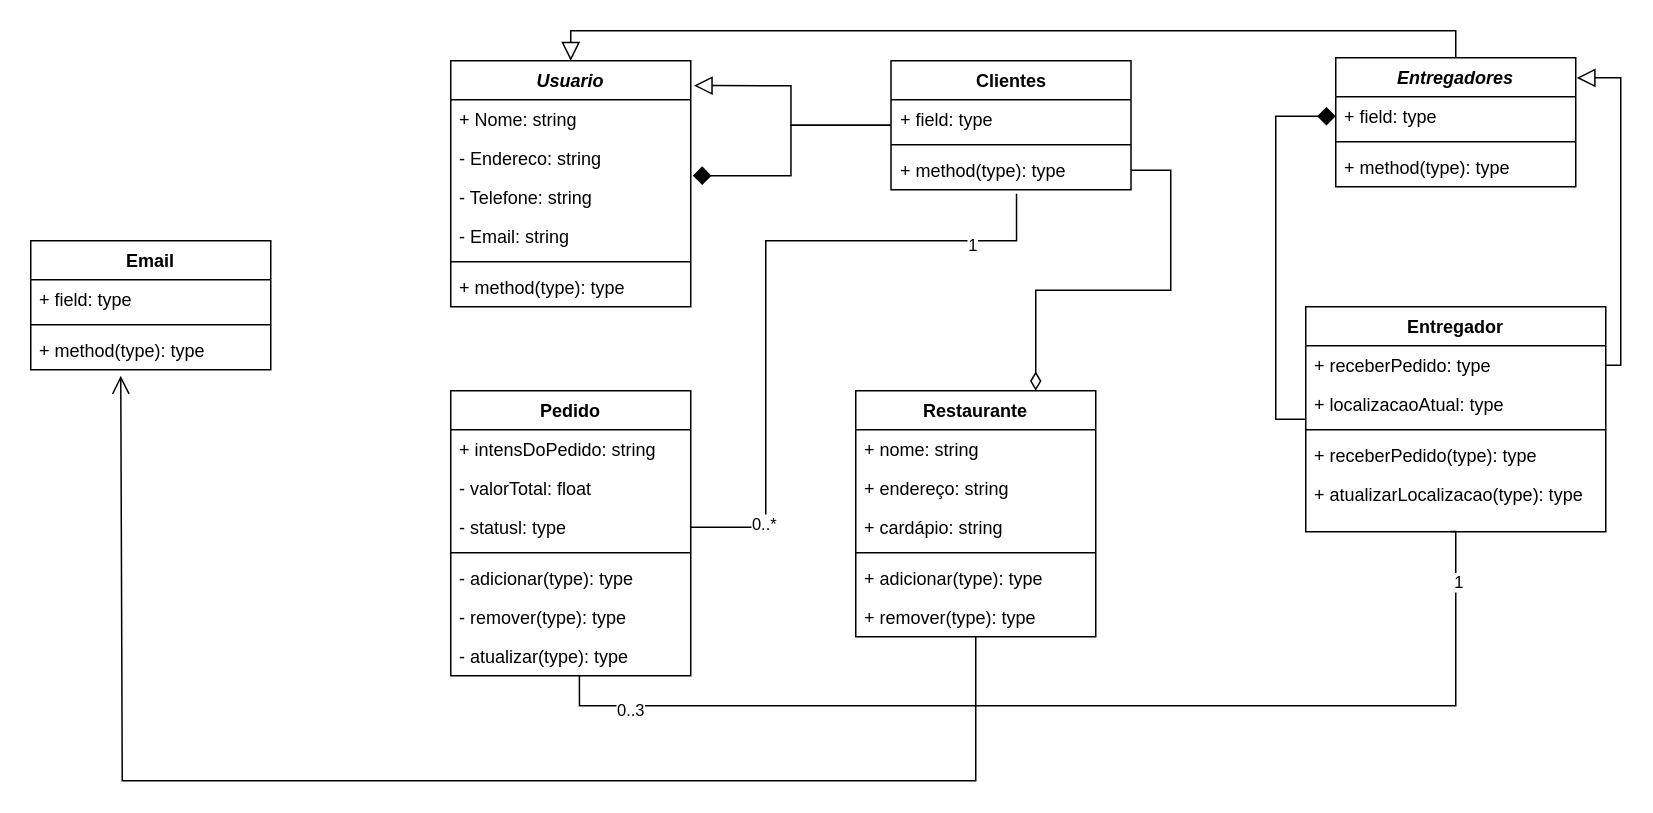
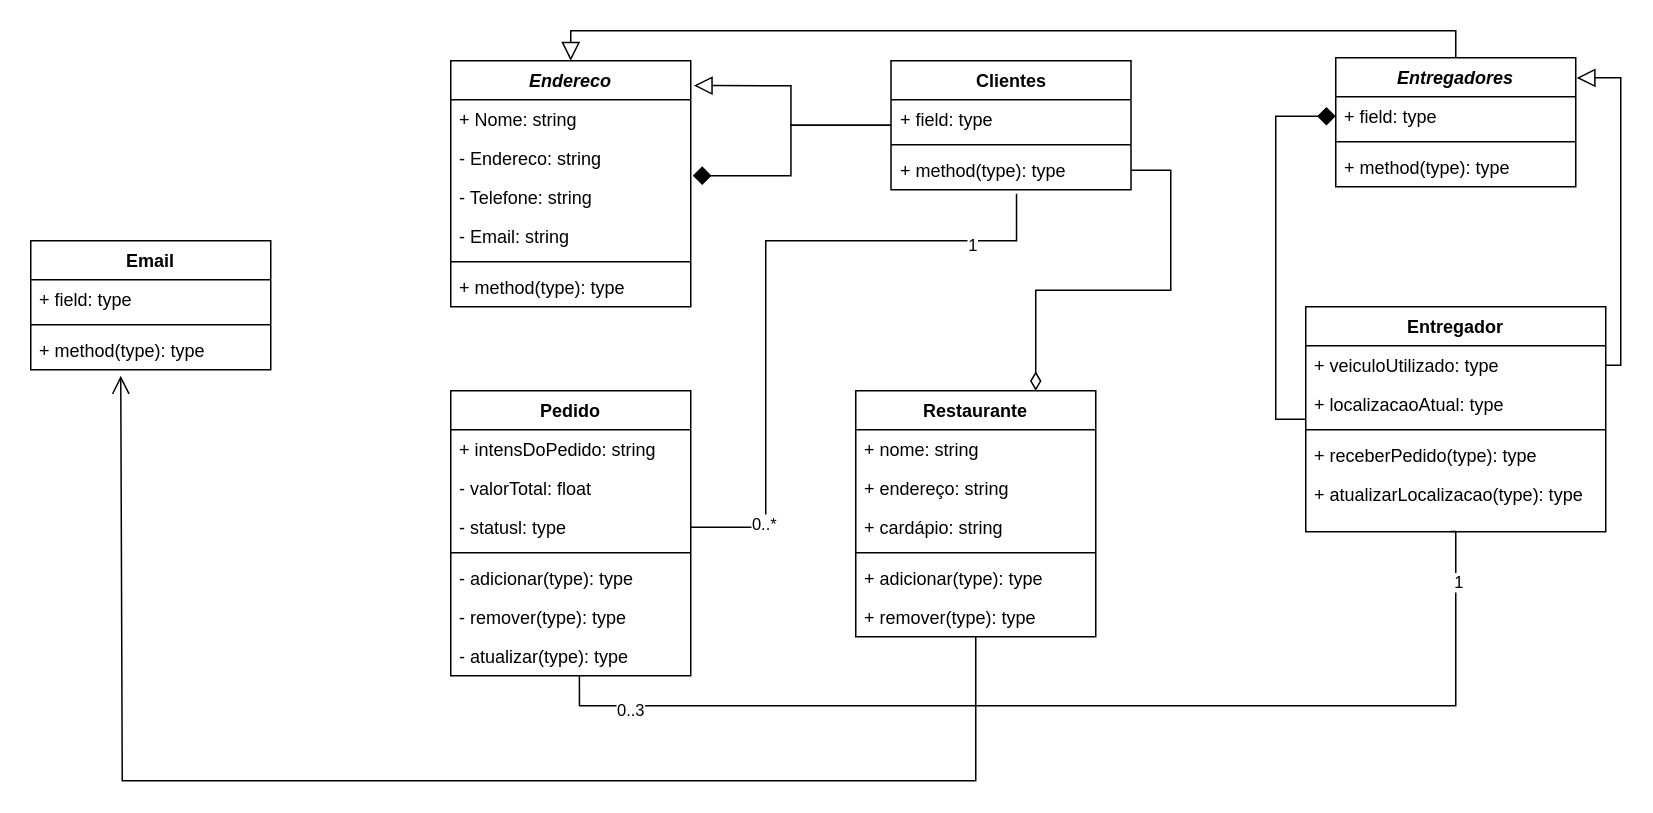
node "Usuario": label "Usuario" -> "Endereco"
node "+ receberPedido: type": label "+ receberPedido: type" -> "+ veiculoUtilizado: type"
